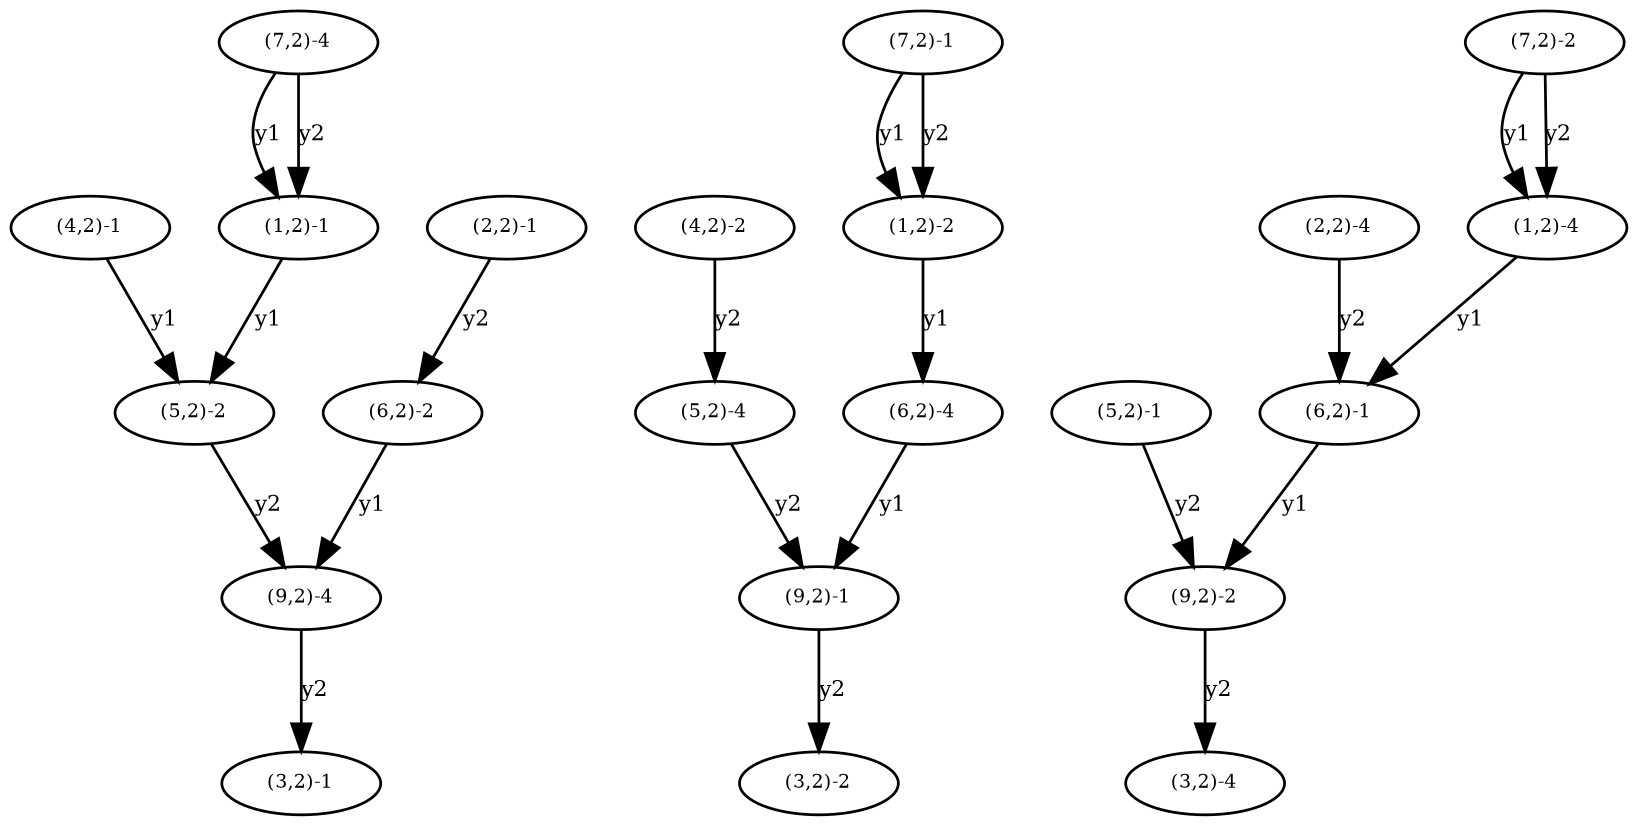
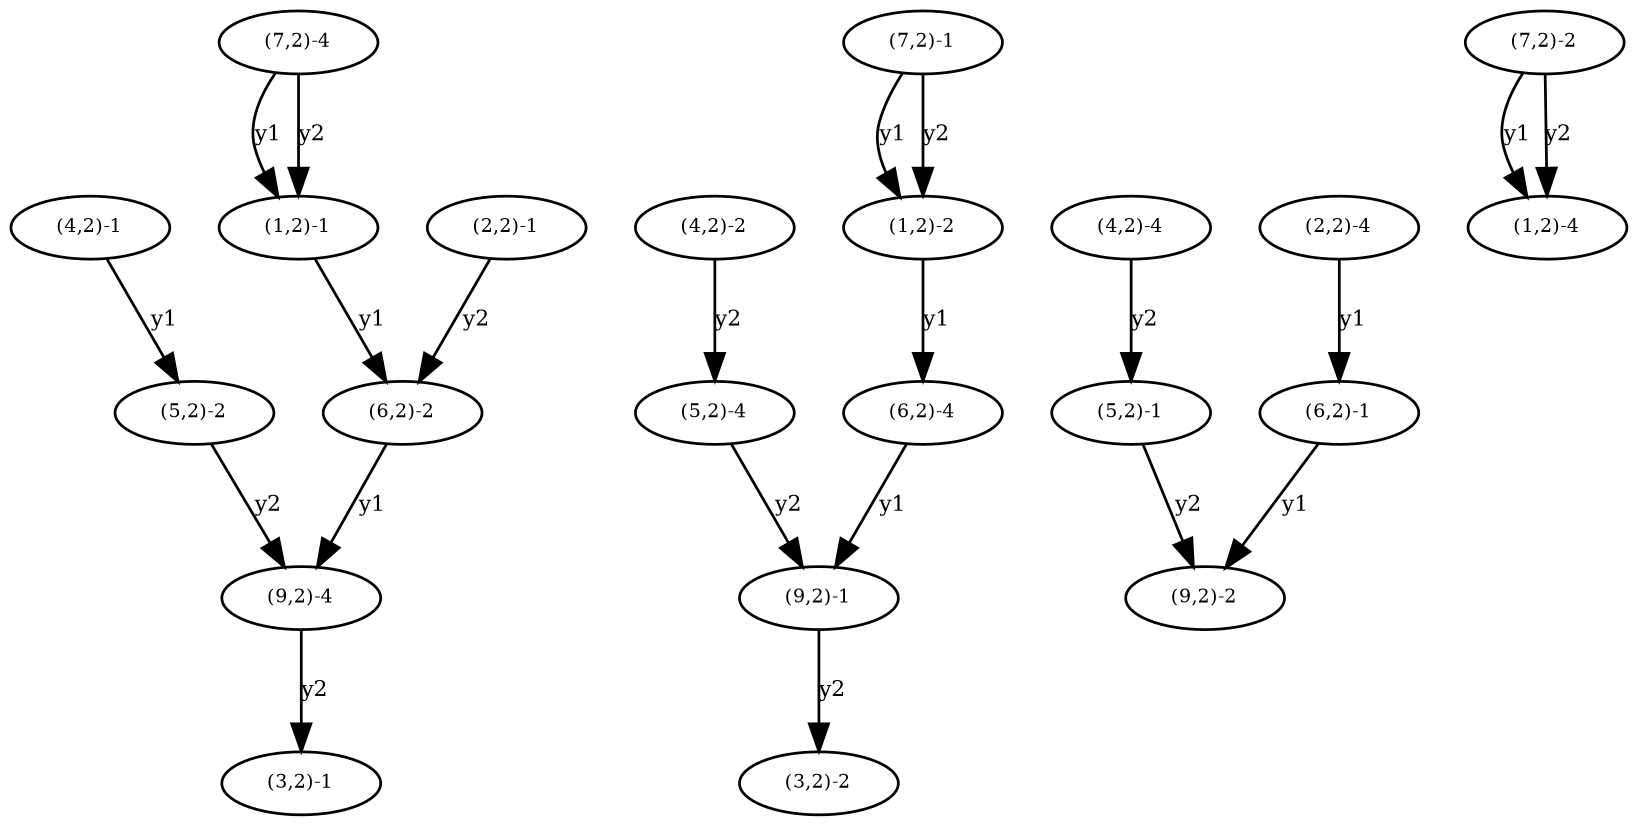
node "(4,2)-4": added
edge "(1,2)-1" -> "(5,2)-2": now "(1,2)-1" -> "(6,2)-2"
edge "(1,2)-4" -> "(6,2)-1": removed, label "y1"
edge "(2,2)-4" -> "(6,2)-1": label "y2" -> "y1"
node "(3,2)-4": removed
